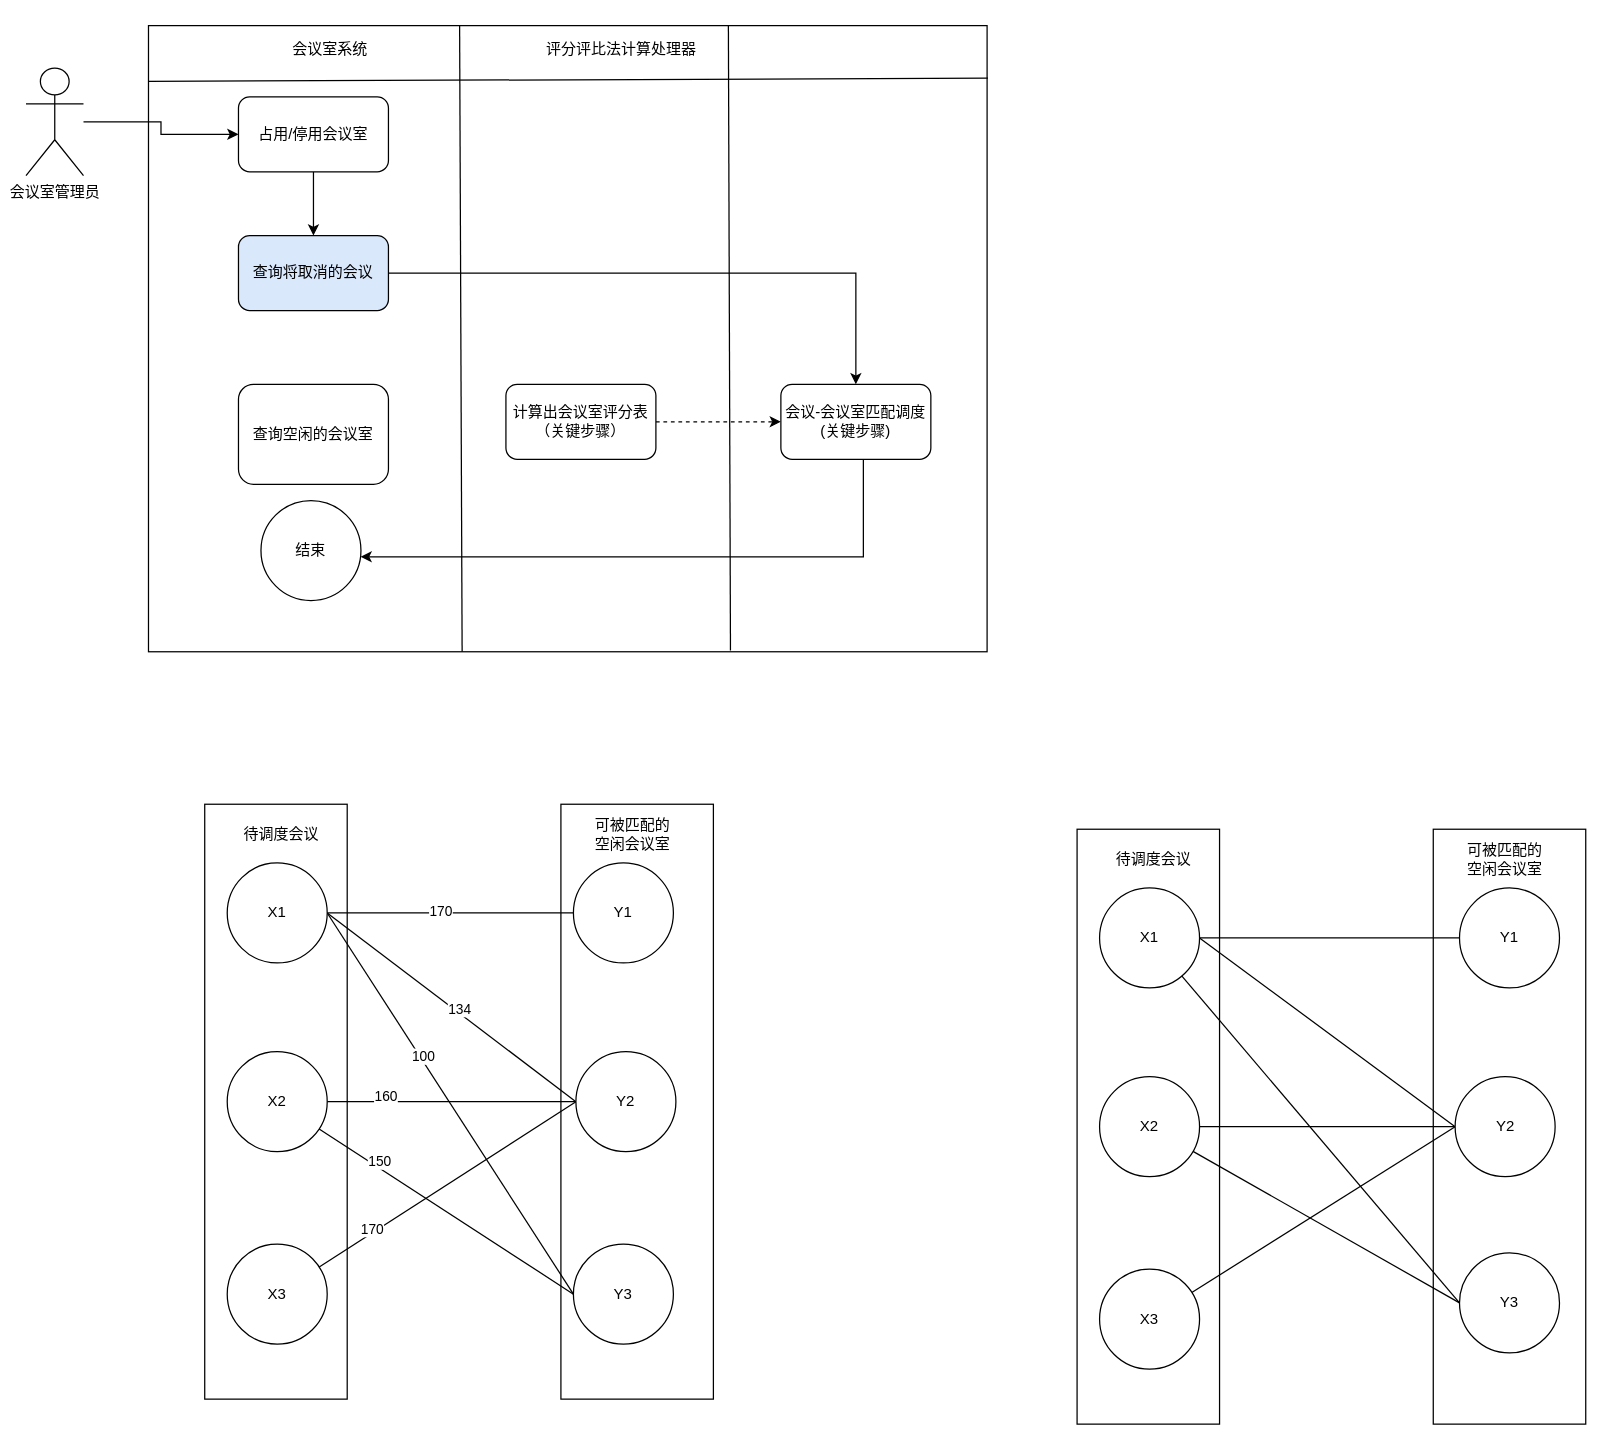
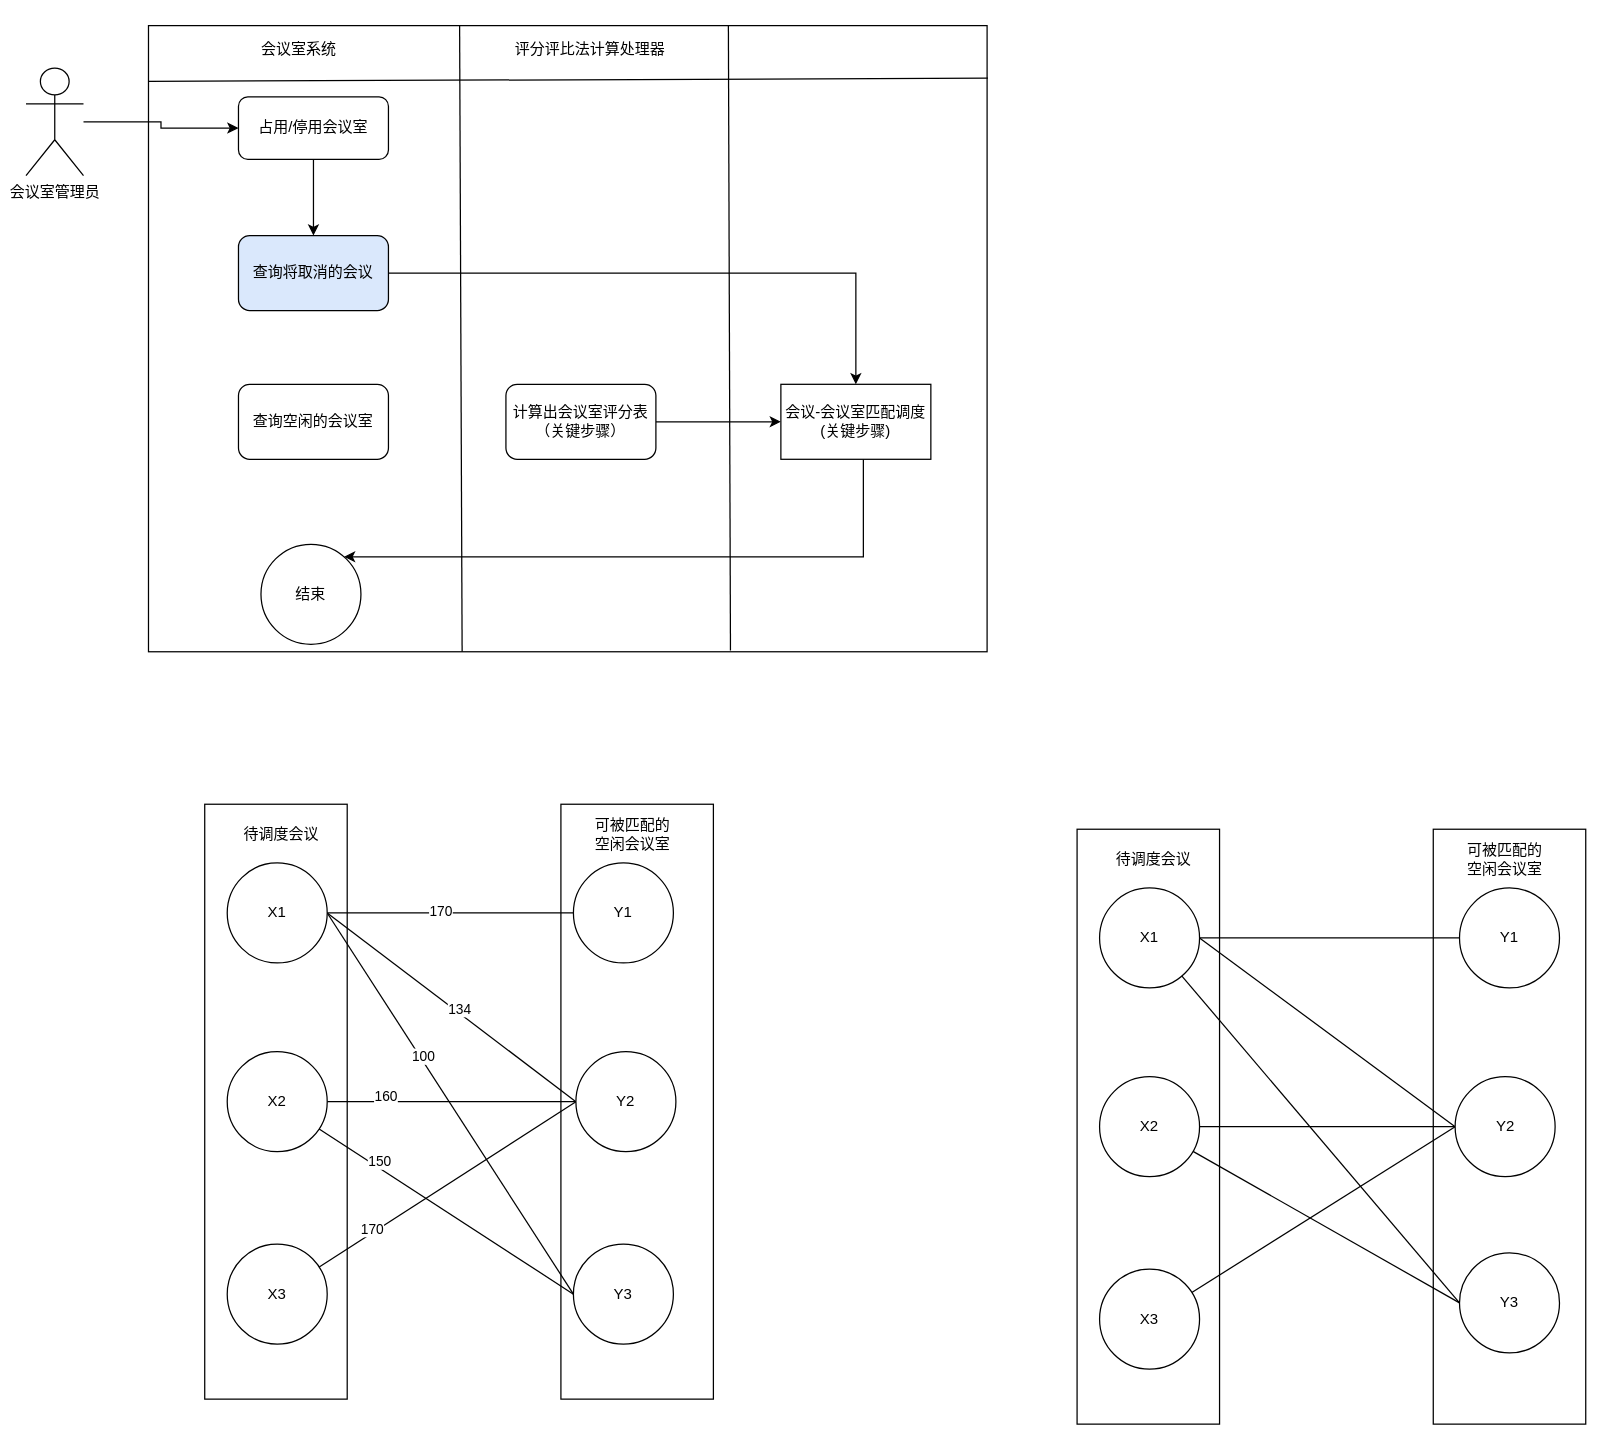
node "会议室系统": moved (330, 49) -> (299, 49)
node "评分评比法计算处理器": moved (621, 49) -> (590, 49)
node "占用/停用会议室": size 150x75 -> 150x63
edge "计算出会议室评分表 （关键步骤）" -> "会议-会议室匹配调度 (关键步骤)": style dashed -> solid
node "会议-会议室匹配调度 (关键步骤)": shape rounded rectangle -> rectangle
node "查询空闲的会议室": size 150x100 -> 150x75
node "结束": moved (311, 551) -> (311, 594)
